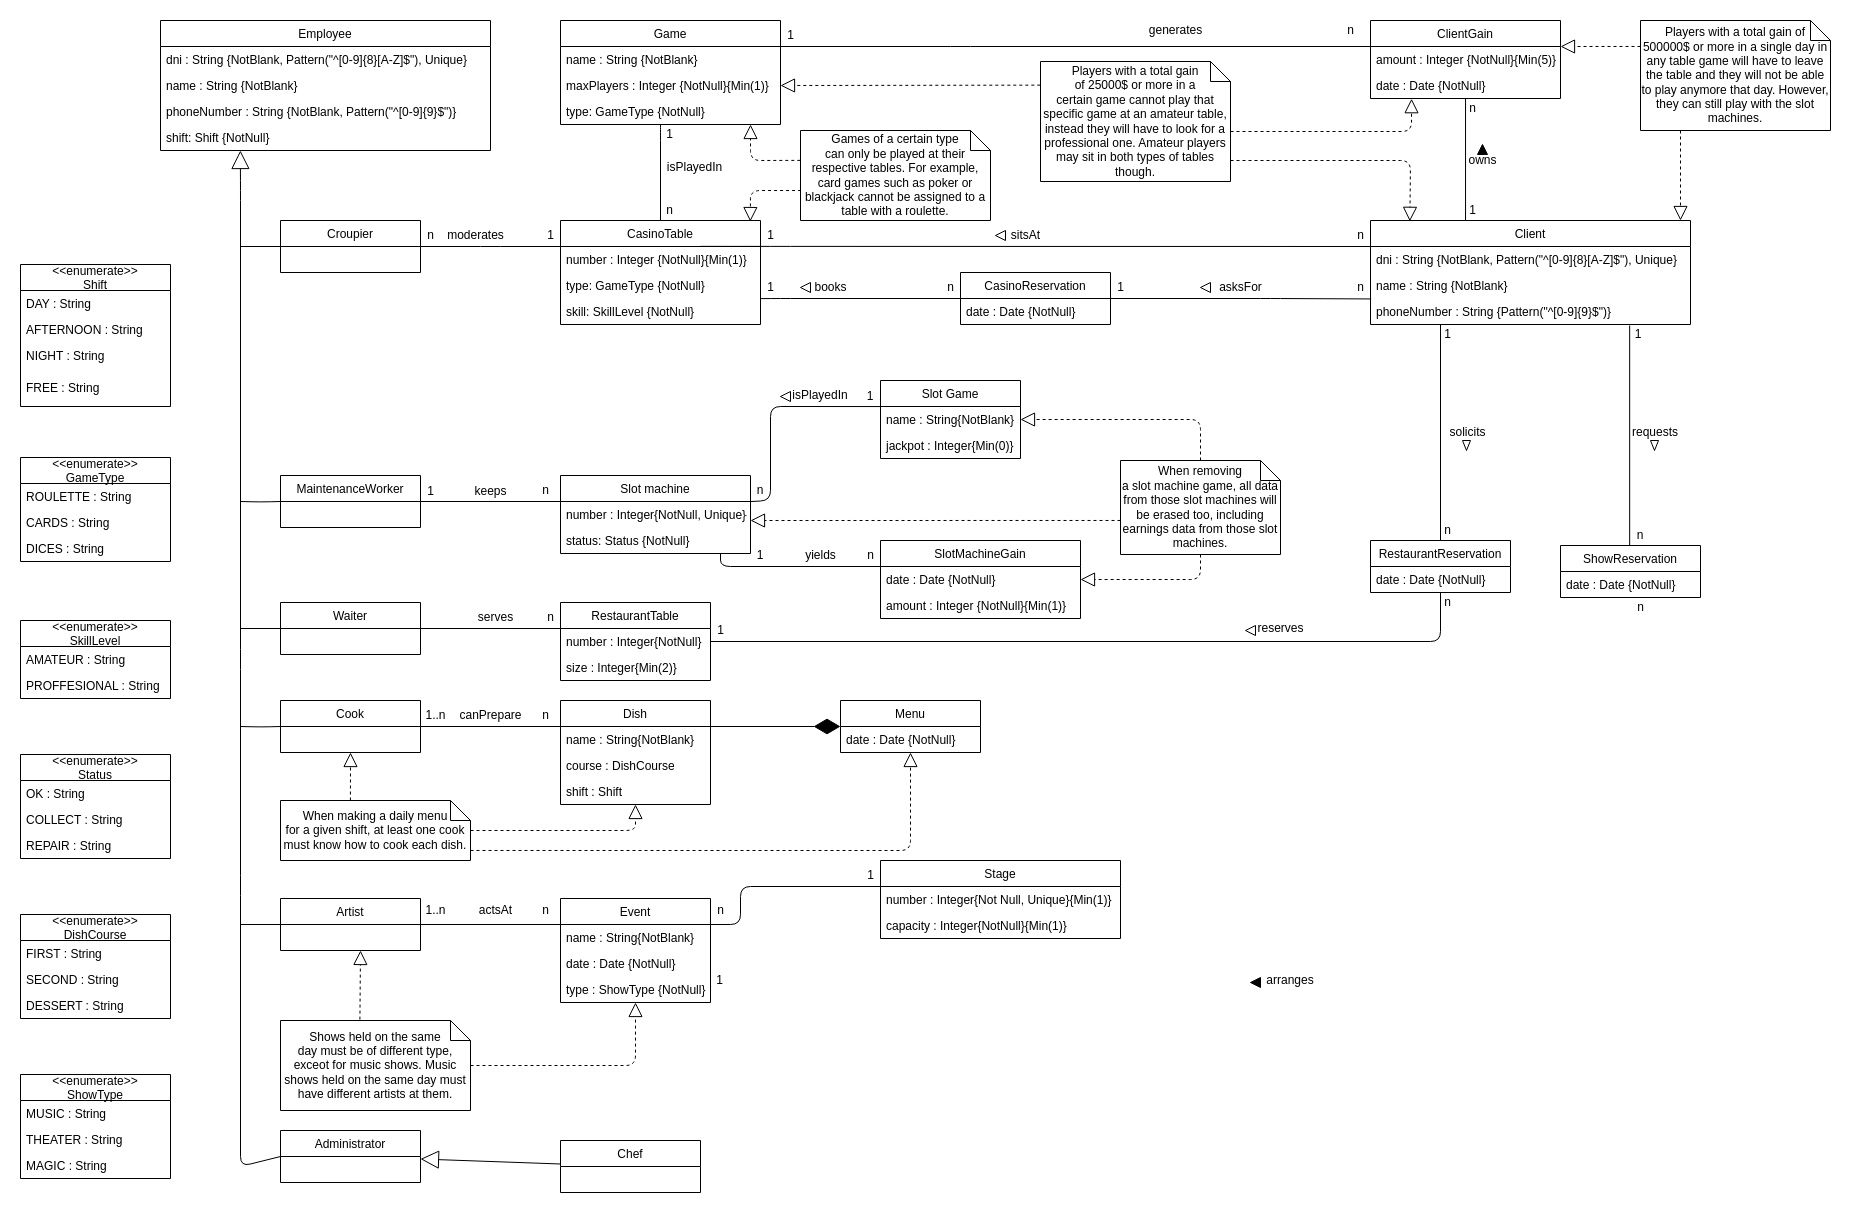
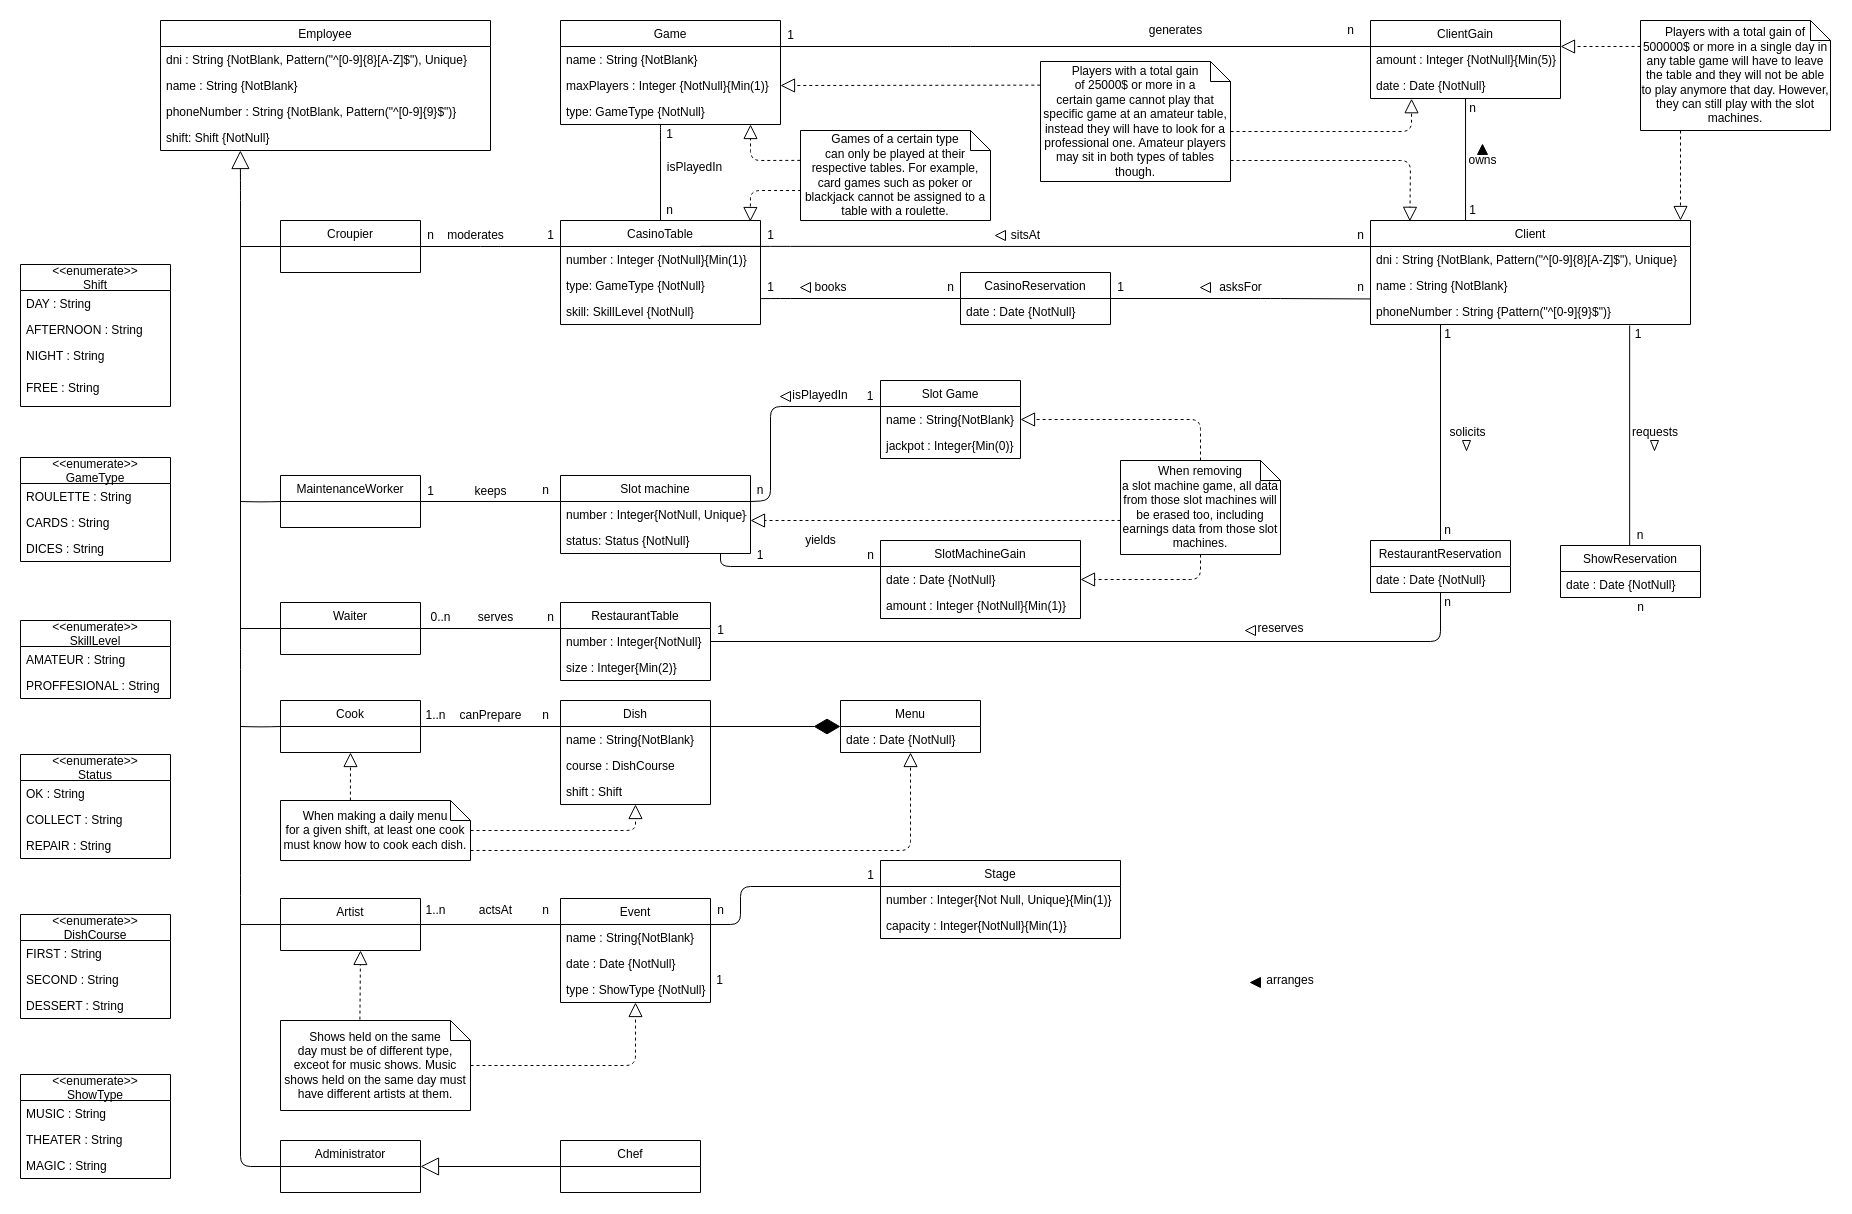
node "yields": moved (821, 556) -> (821, 541)
node "0..n": added
node "Administrator": moved (351, 1157) -> (351, 1167)
